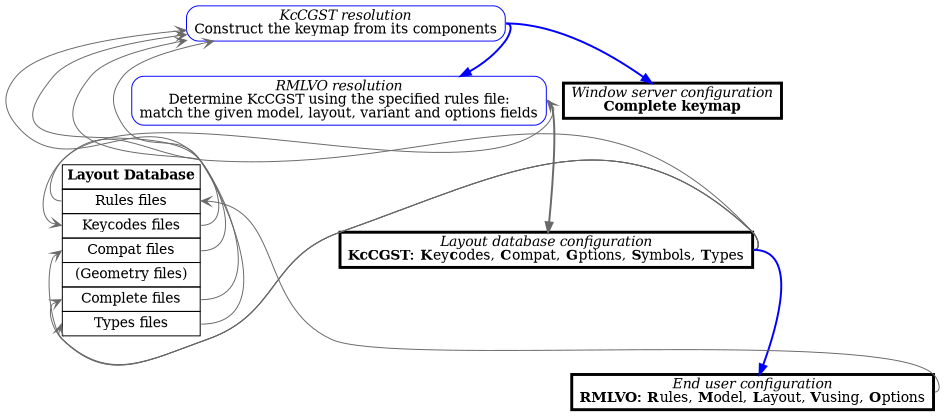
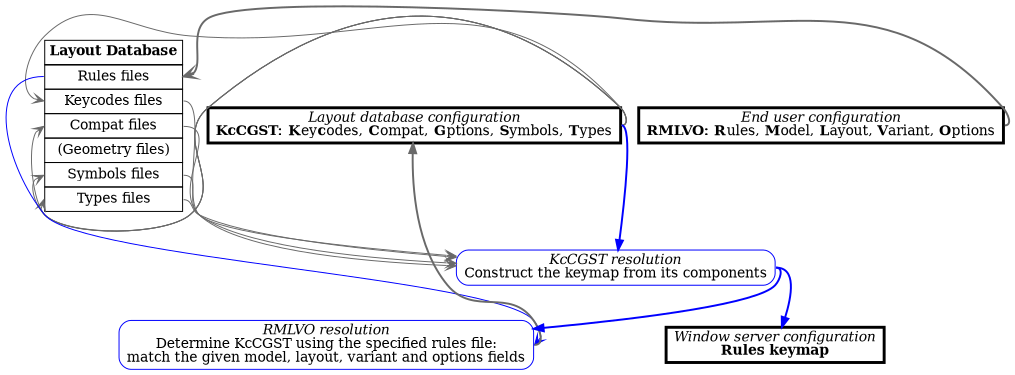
node "Window server configuration": text "Complete keymap" -> "Rules keymap"
edge "Layout Database" -> "RMLVO resolution": color dimgrey -> blue
node "Layout Database": text "Complete files" -> "Symbols files"
edge "Layout database configuration" -> "End user configuration": now "Layout database configuration" -> "KcCGST resolution"
edge "End user configuration" -> "Layout Database": style solid -> bold
node "End user configuration": text "using," -> "ariant,"
